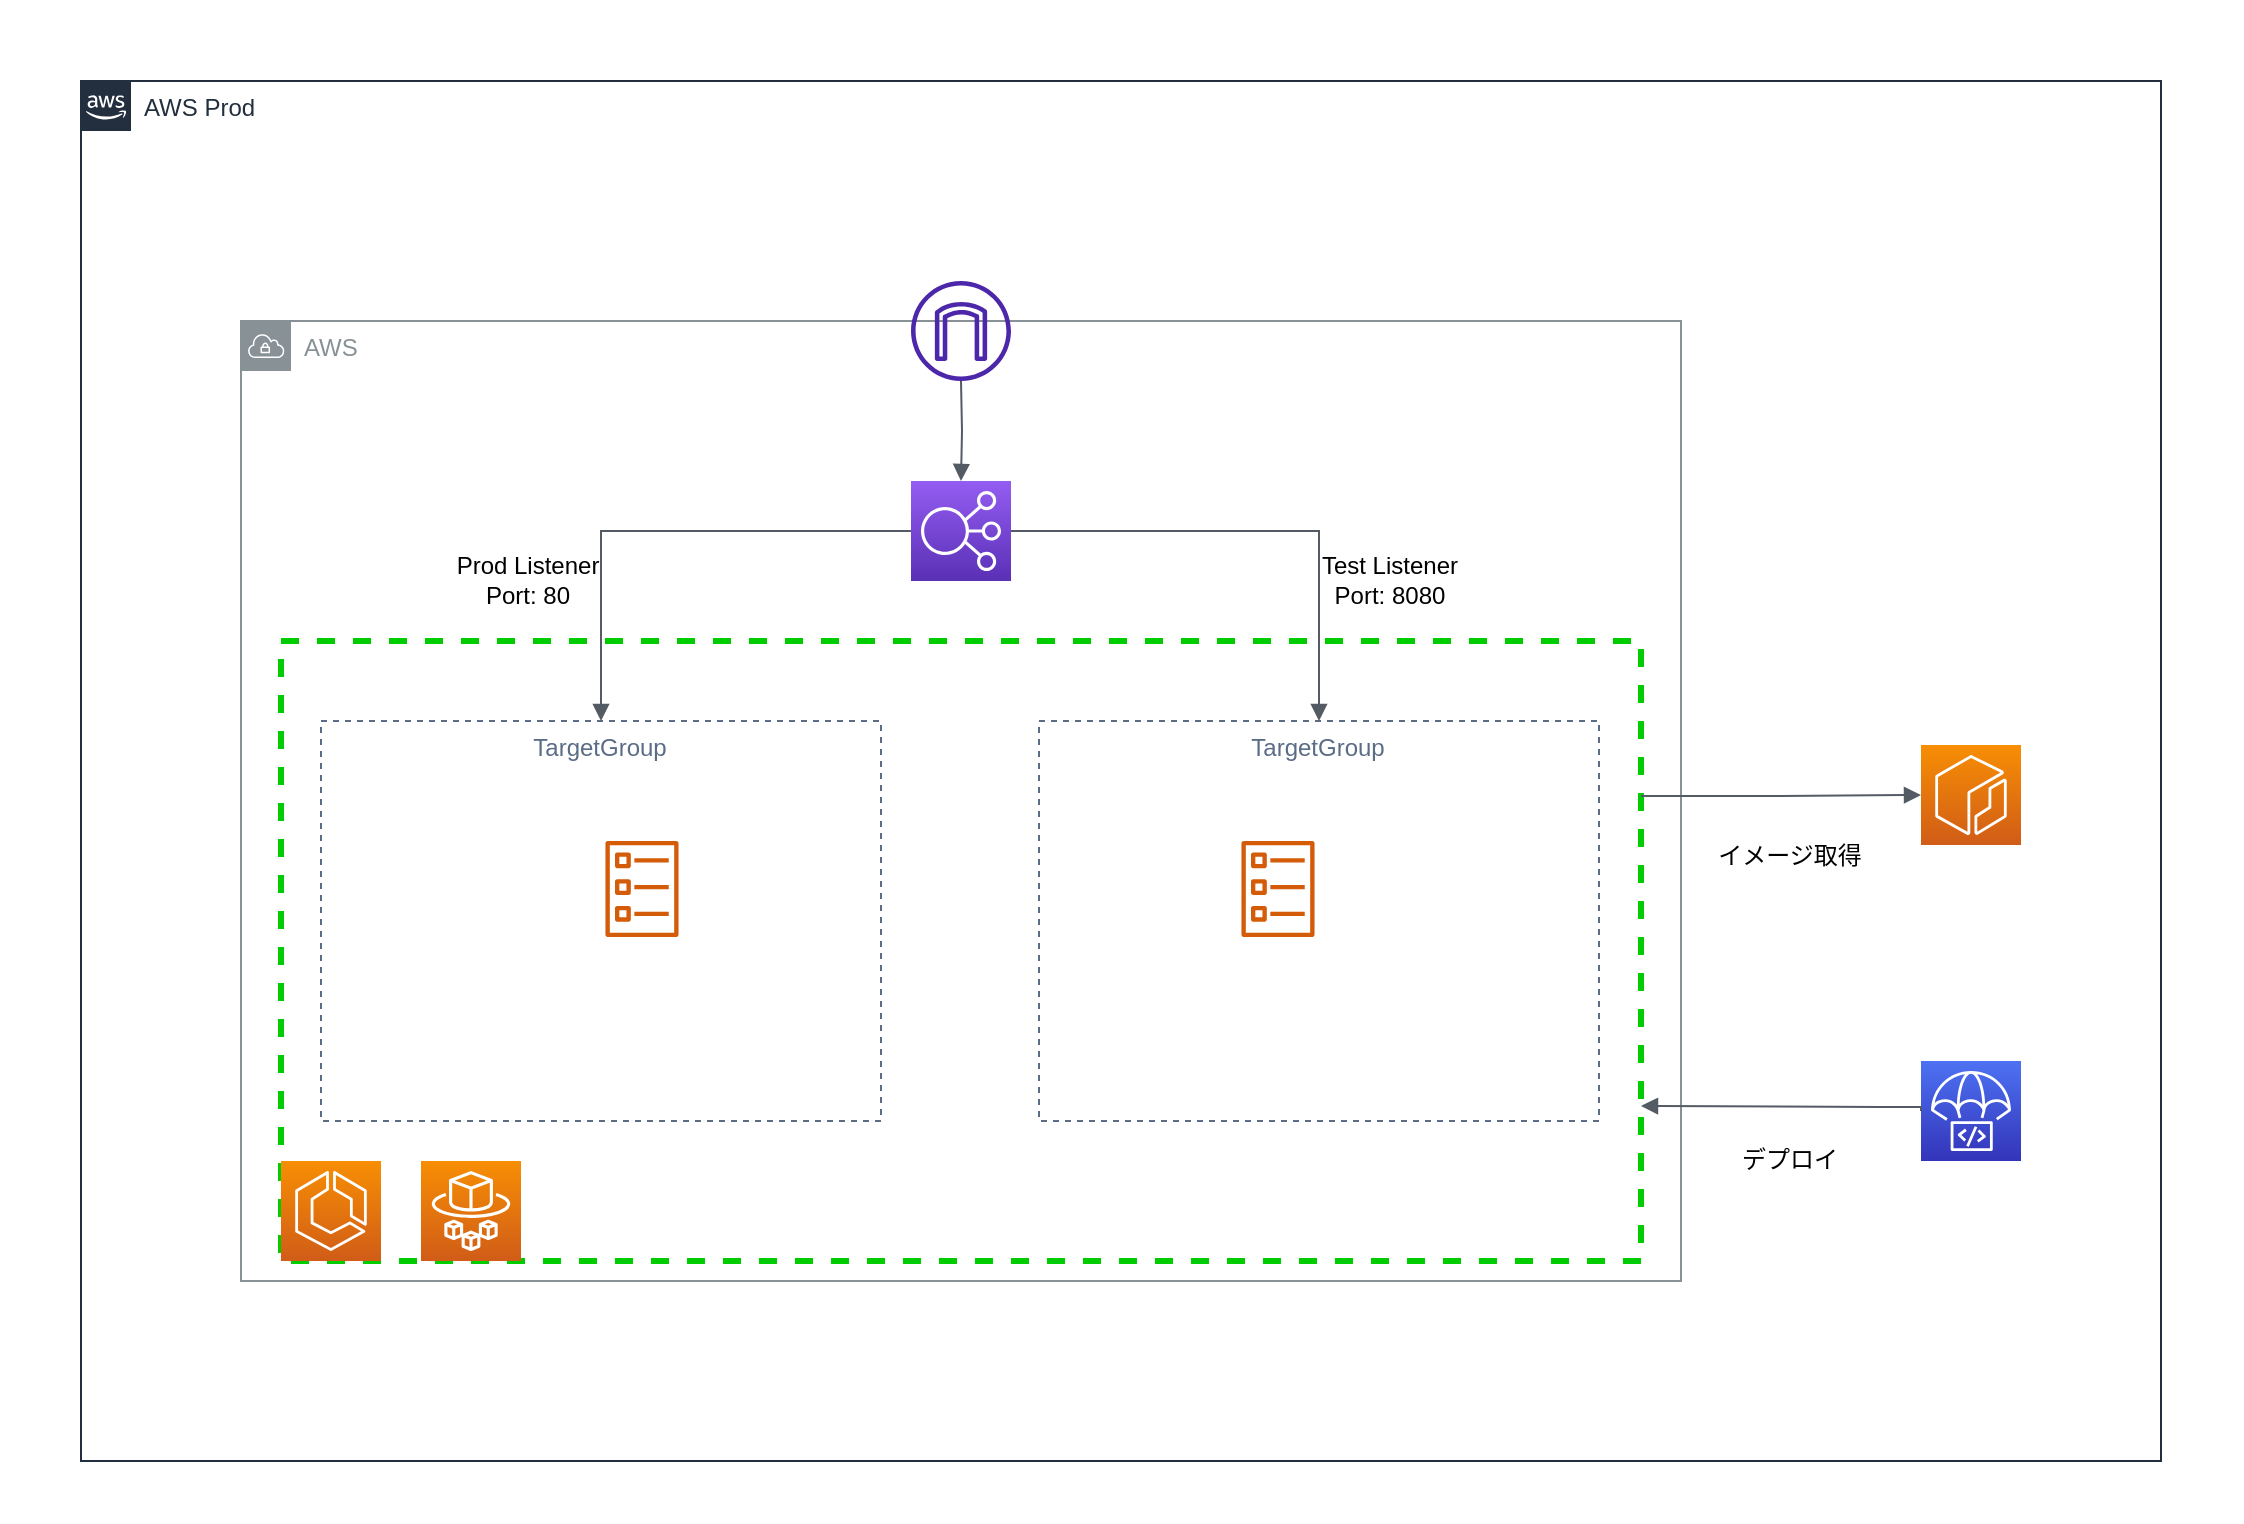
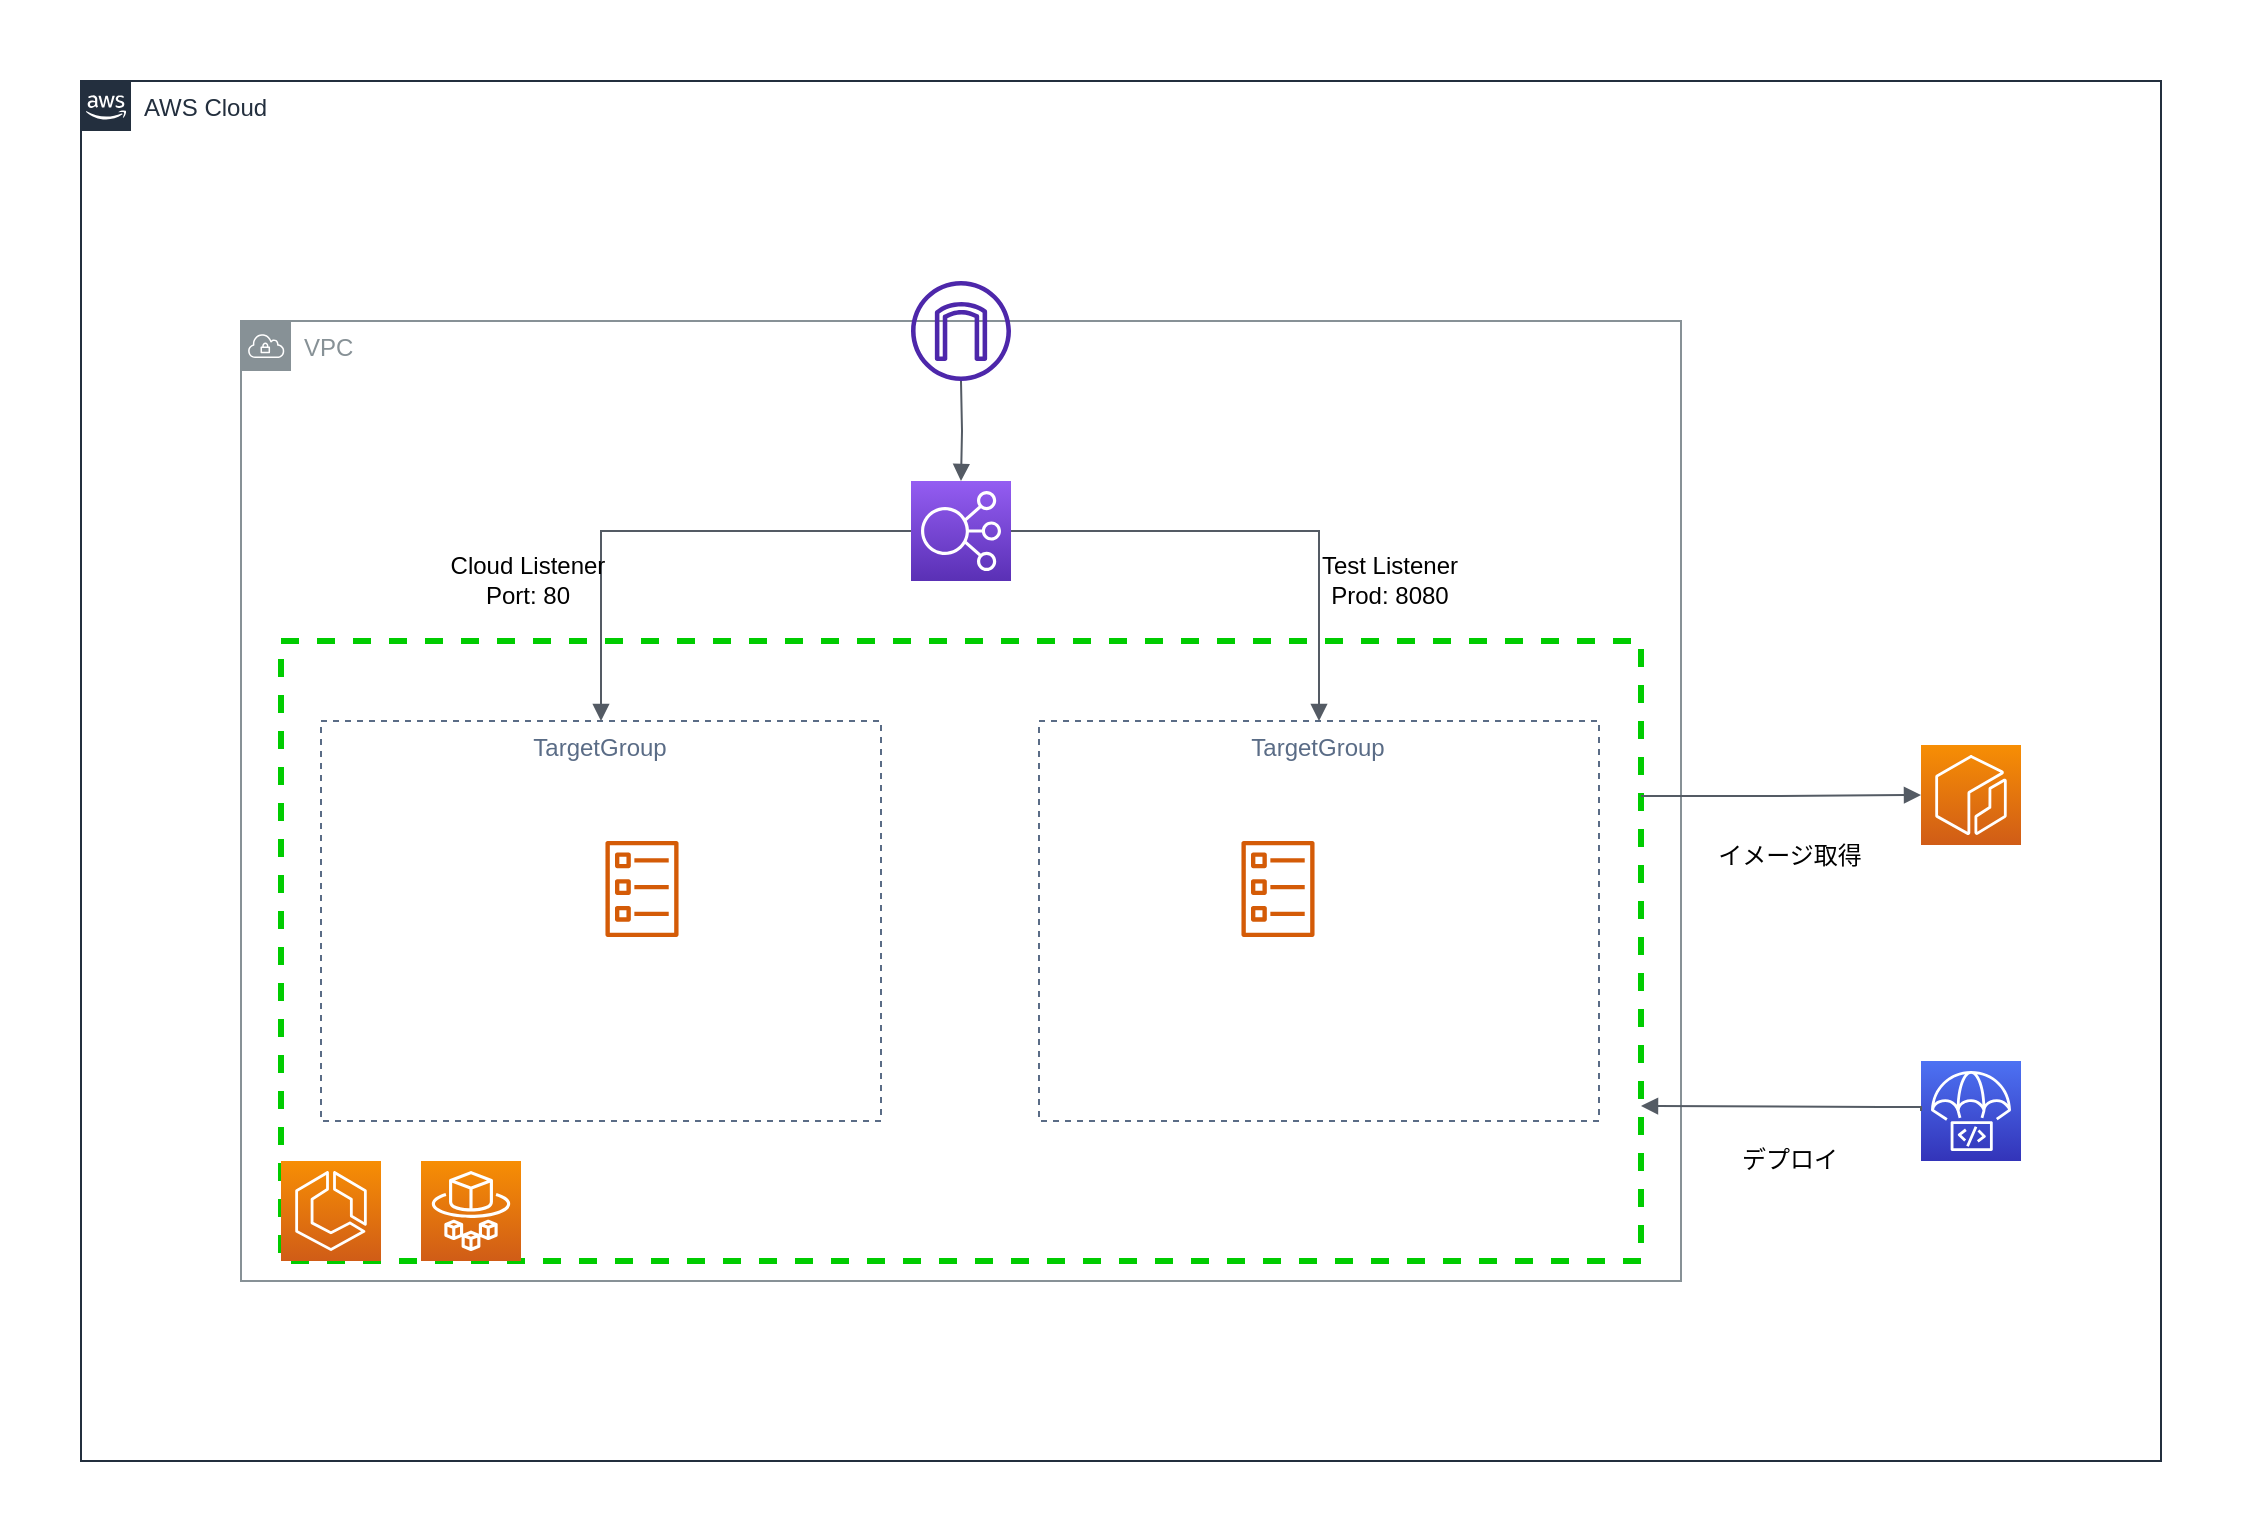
node "AWS Prod": label "AWS Prod" -> "AWS Cloud"
node "AWS": label "AWS" -> "VPC"
node "Prod Listener Port: 80": label "Prod Listener Port: 80" -> "Cloud Listener Port: 80"
node "Test Listener Port: 8080": label "Test Listener Port: 8080" -> "Test Listener Prod: 8080"
